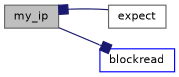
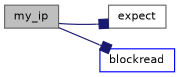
edge "expect" -> "my_ip": reversed
